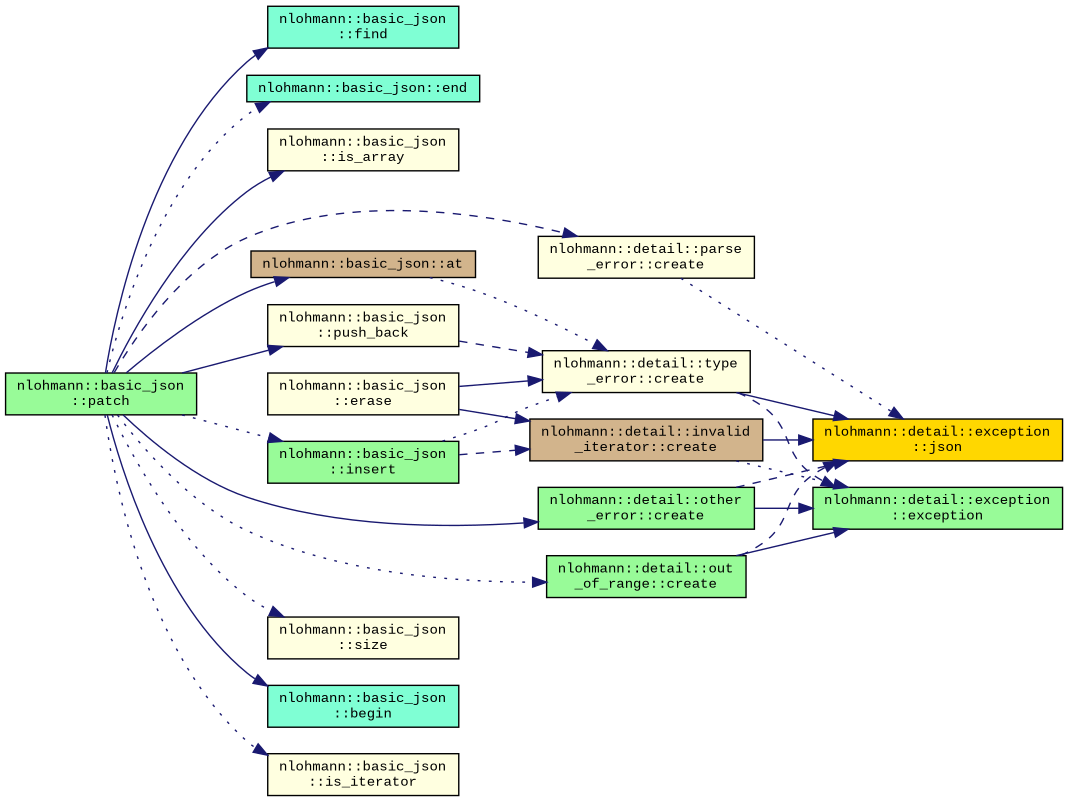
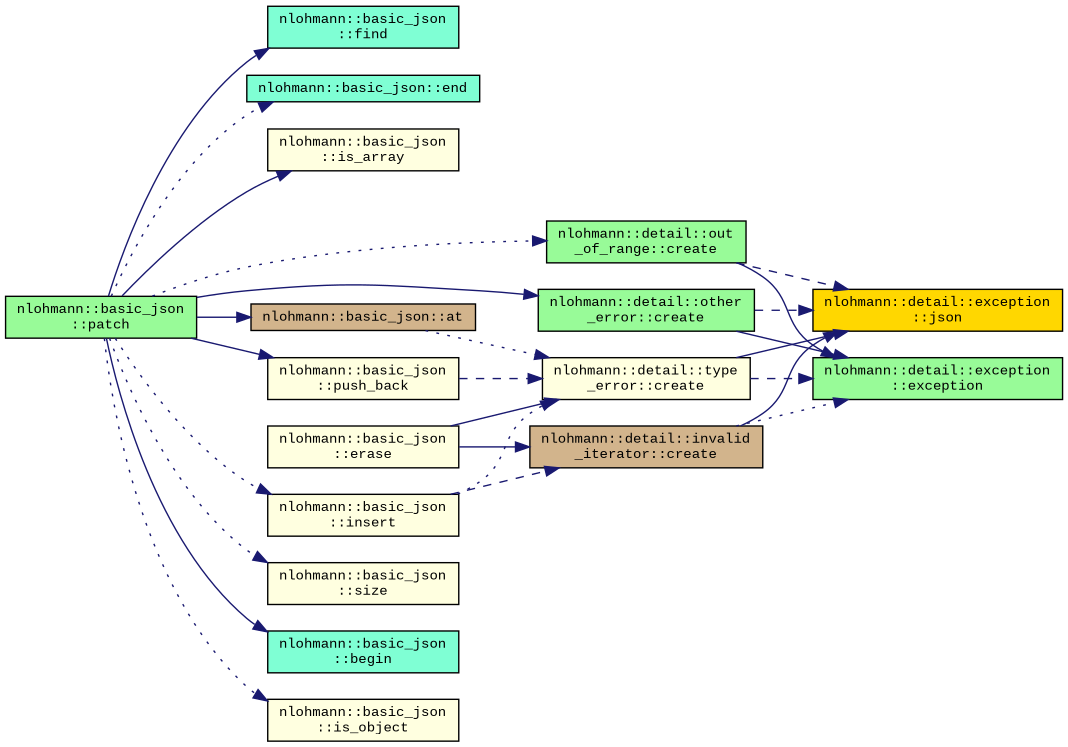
node "nlohmann::detail::parse _error::create": removed
node "nlohmann::basic_json ::insert": fillcolor palegreen -> lightyellow
node "nlohmann::basic_json ::is_iterator": label "nlohmann::basic_json ::is_iterator" -> "nlohmann::basic_json ::is_object"
